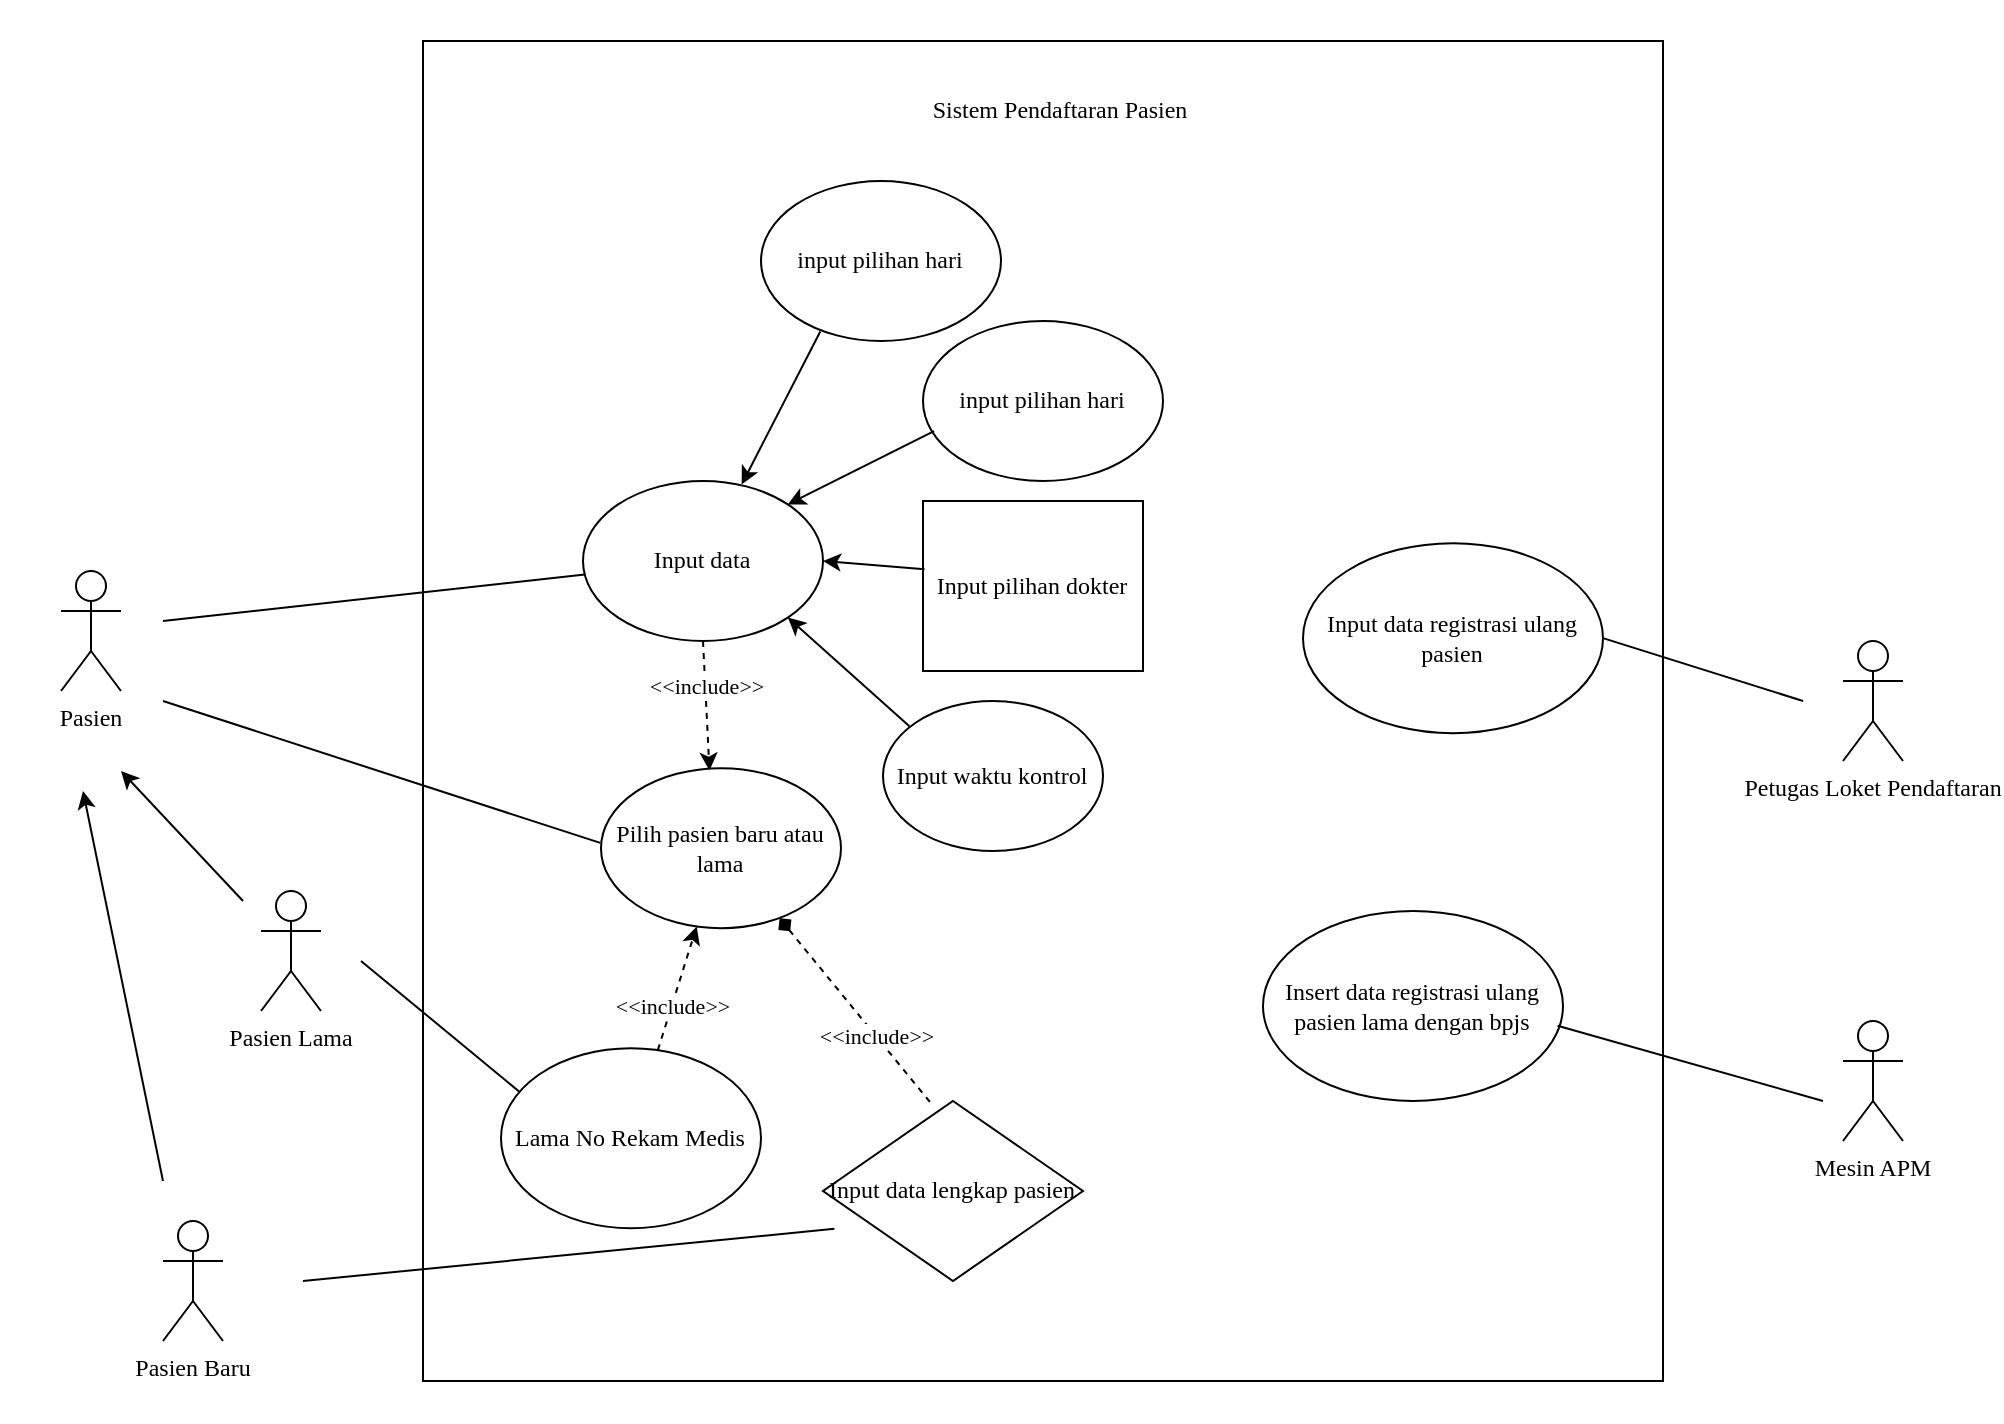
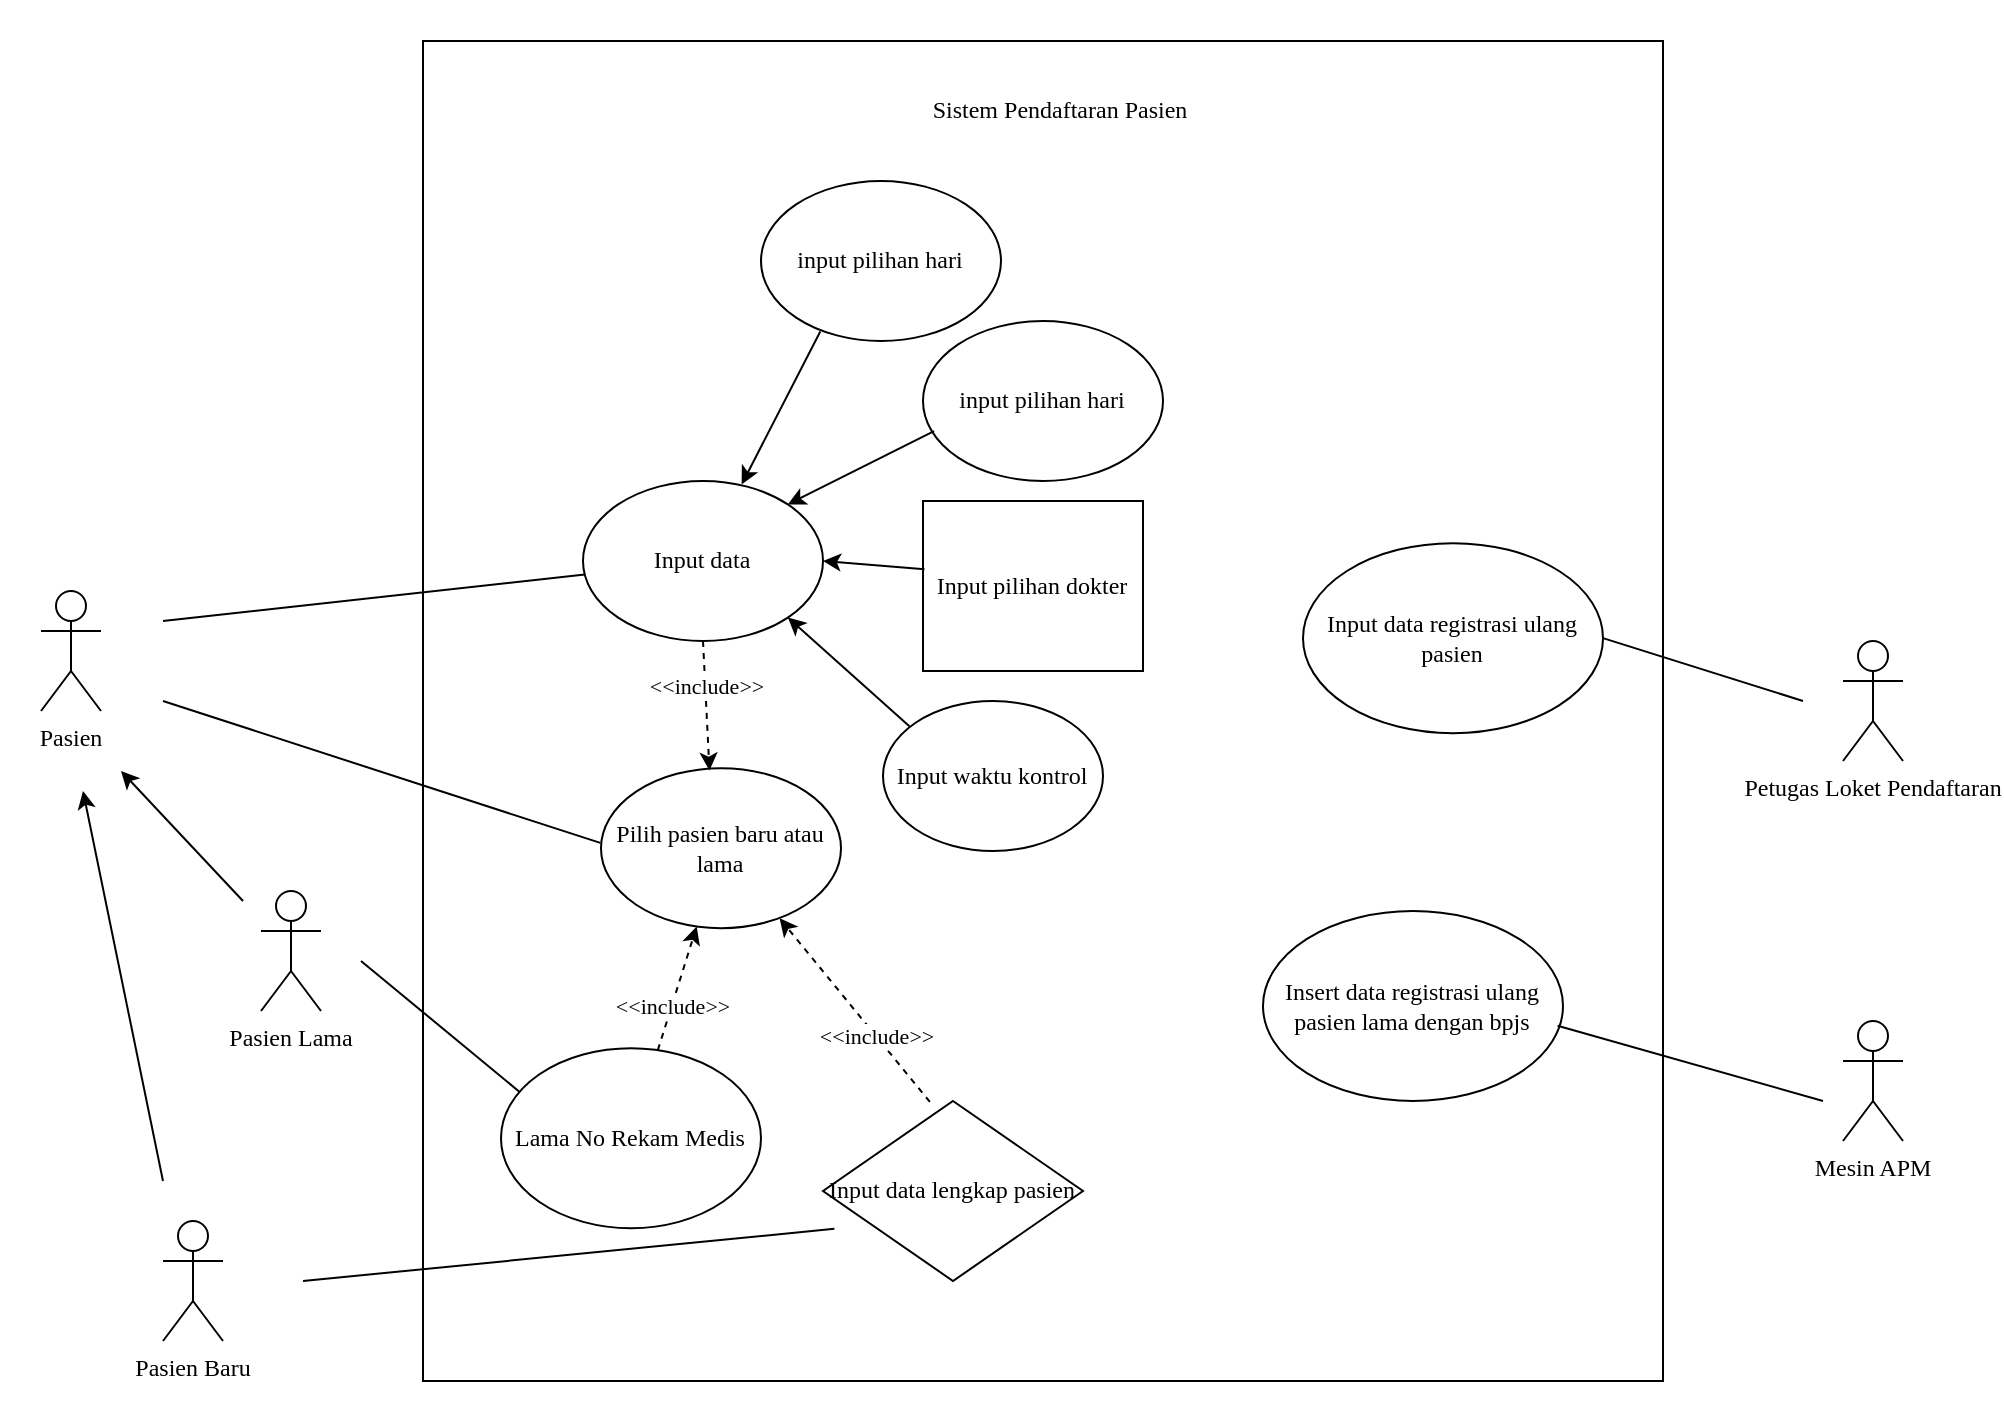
node "Pasien": moved (91, 631) -> (71, 651)
edge "Input data lengkap pasien" -> "Pilih pasien baru atau lama": arrowhead diamond -> classic
